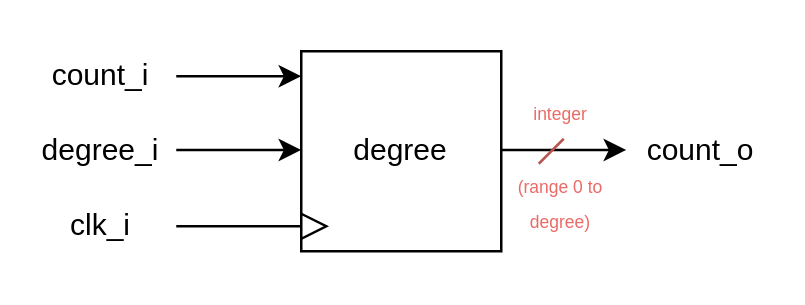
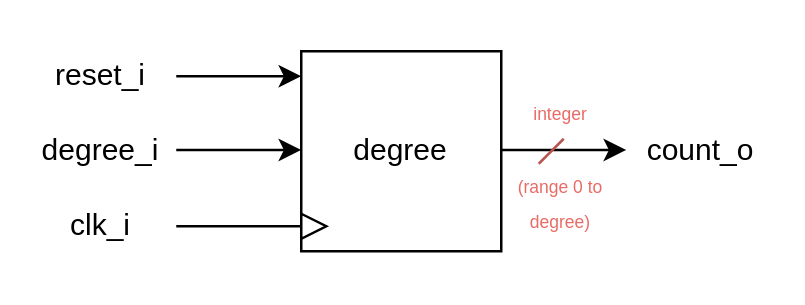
node "count_i": label "count_i" -> "reset_i"
